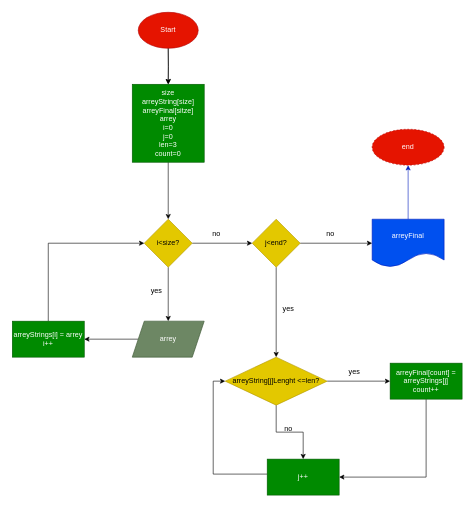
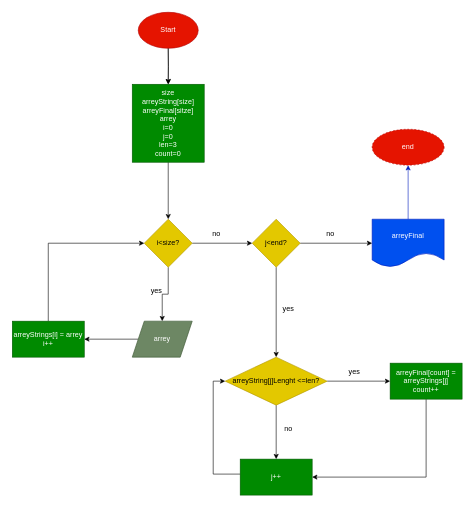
node "arrey": size 72x36 -> 60x36
node "j++": moved (303, 477) -> (276, 477)
